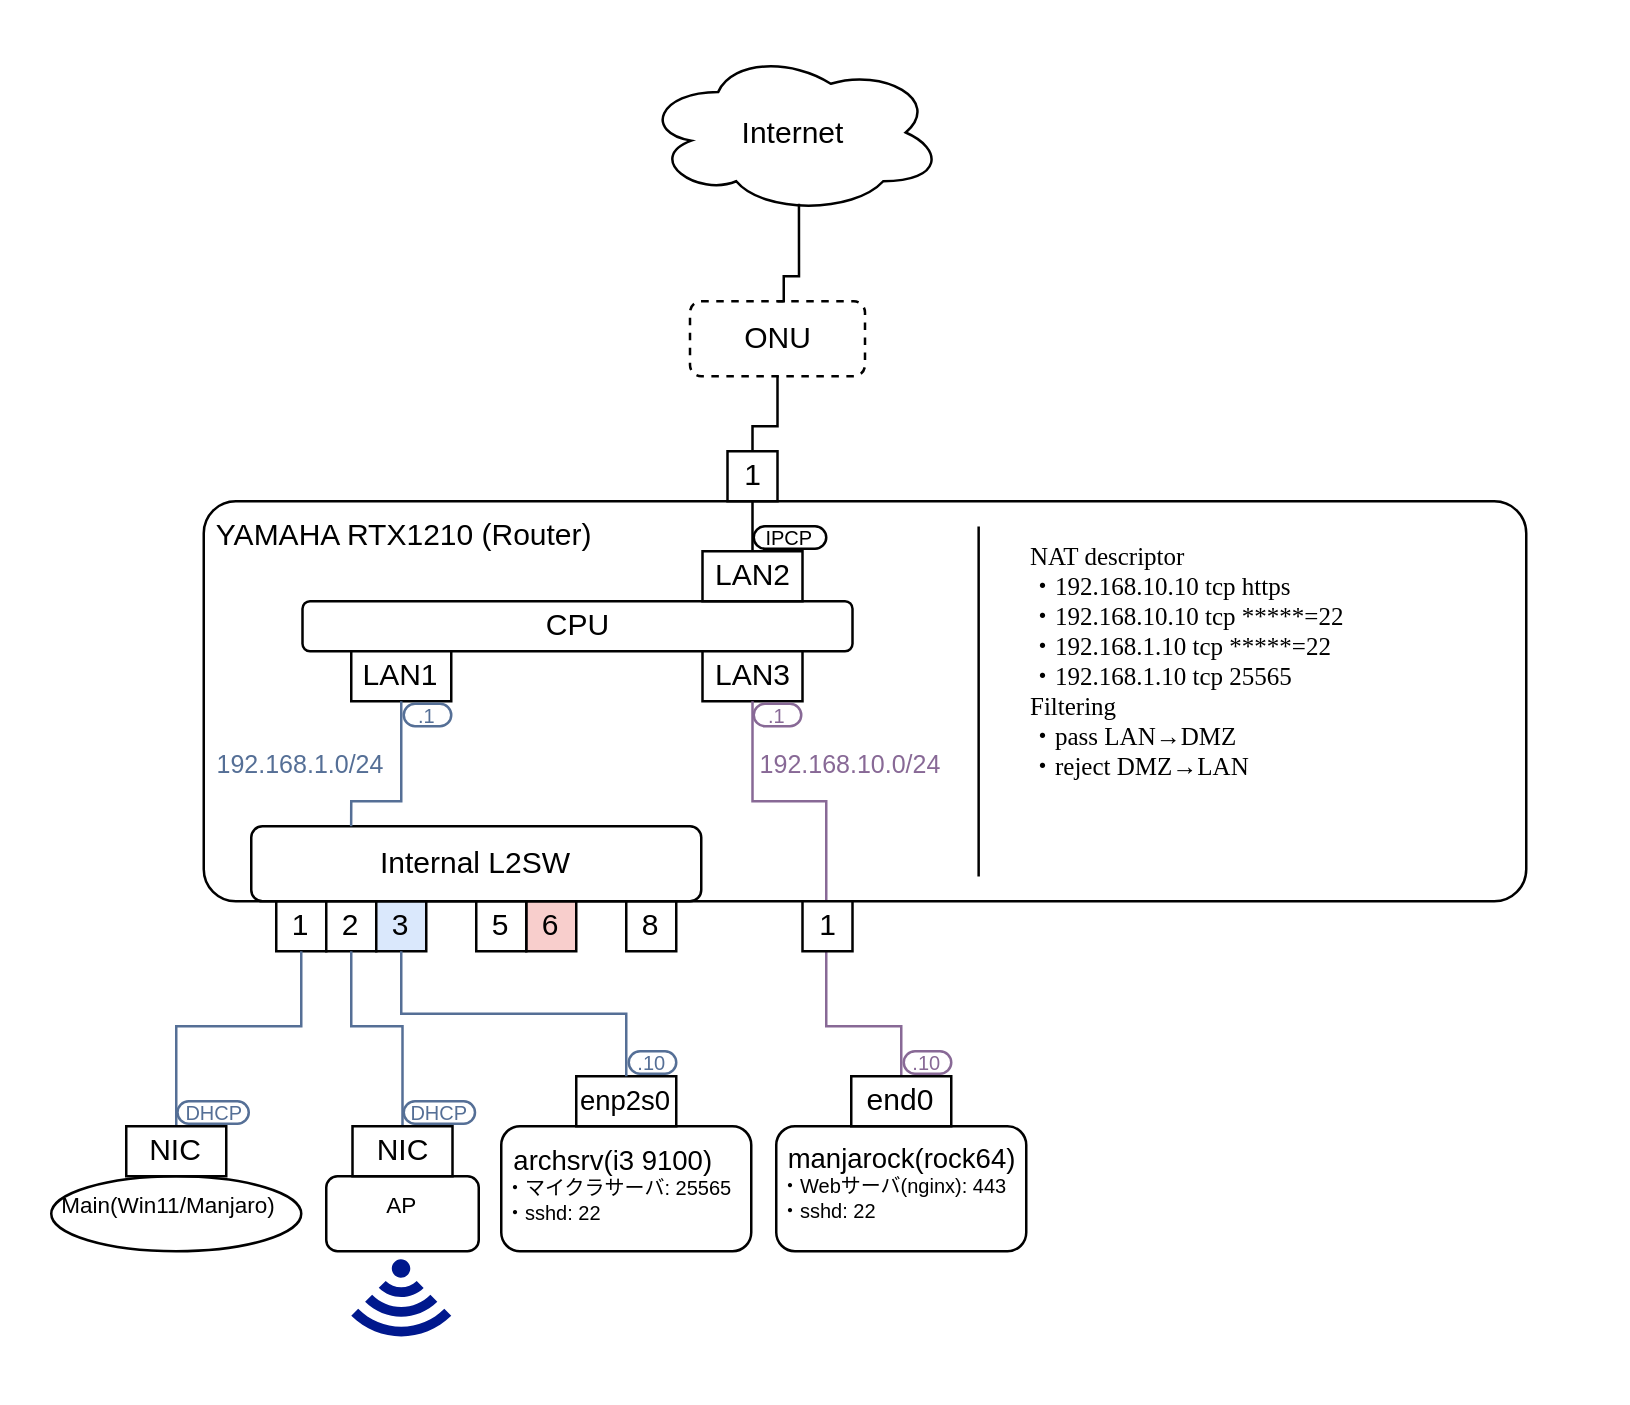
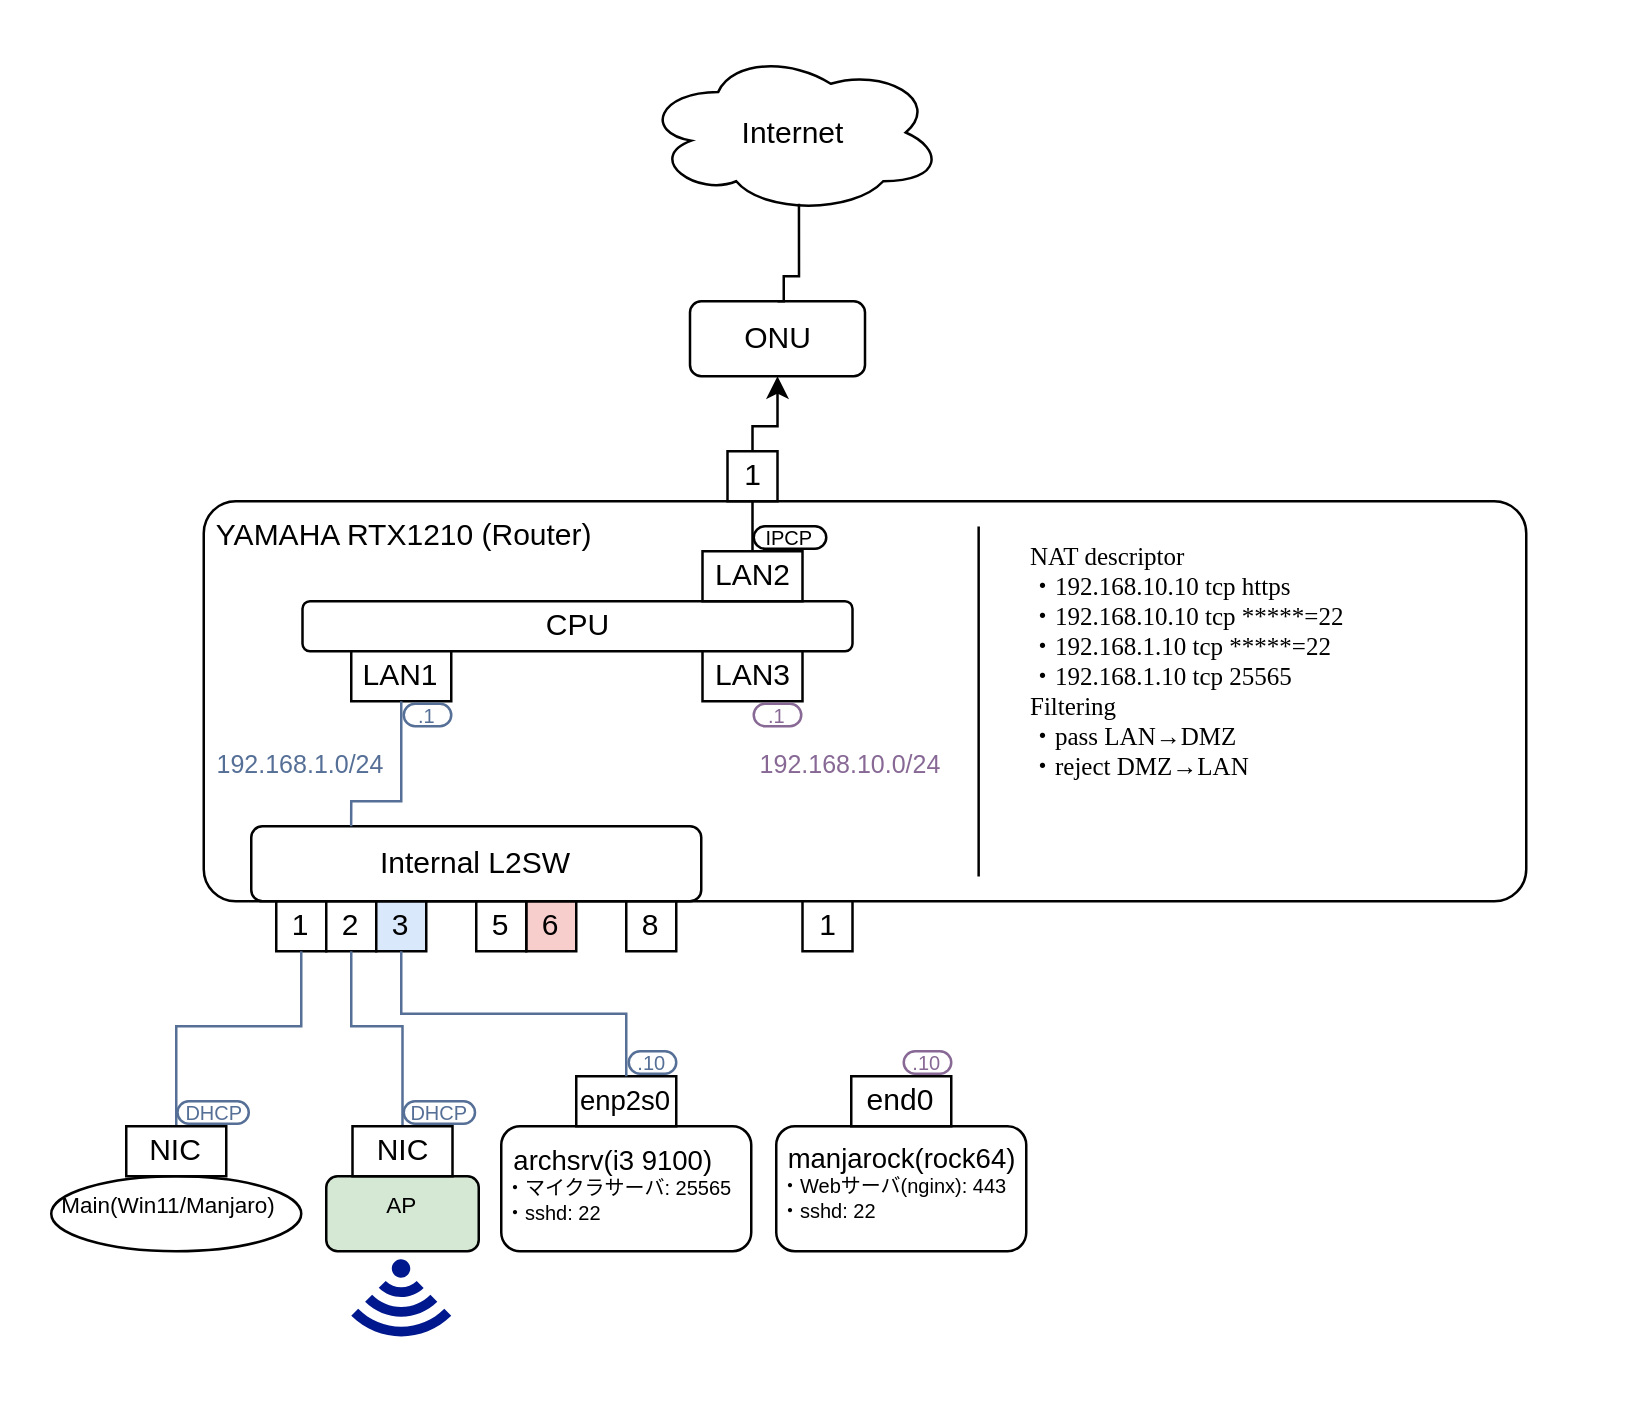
node "ONU": style dashed -> solid
edge "ONU" -- "LAN2": arrowhead none -> classic
edge "LAN3" -- "end0": removed
node "AP": fillcolor #ffffff -> #d5e8d4
